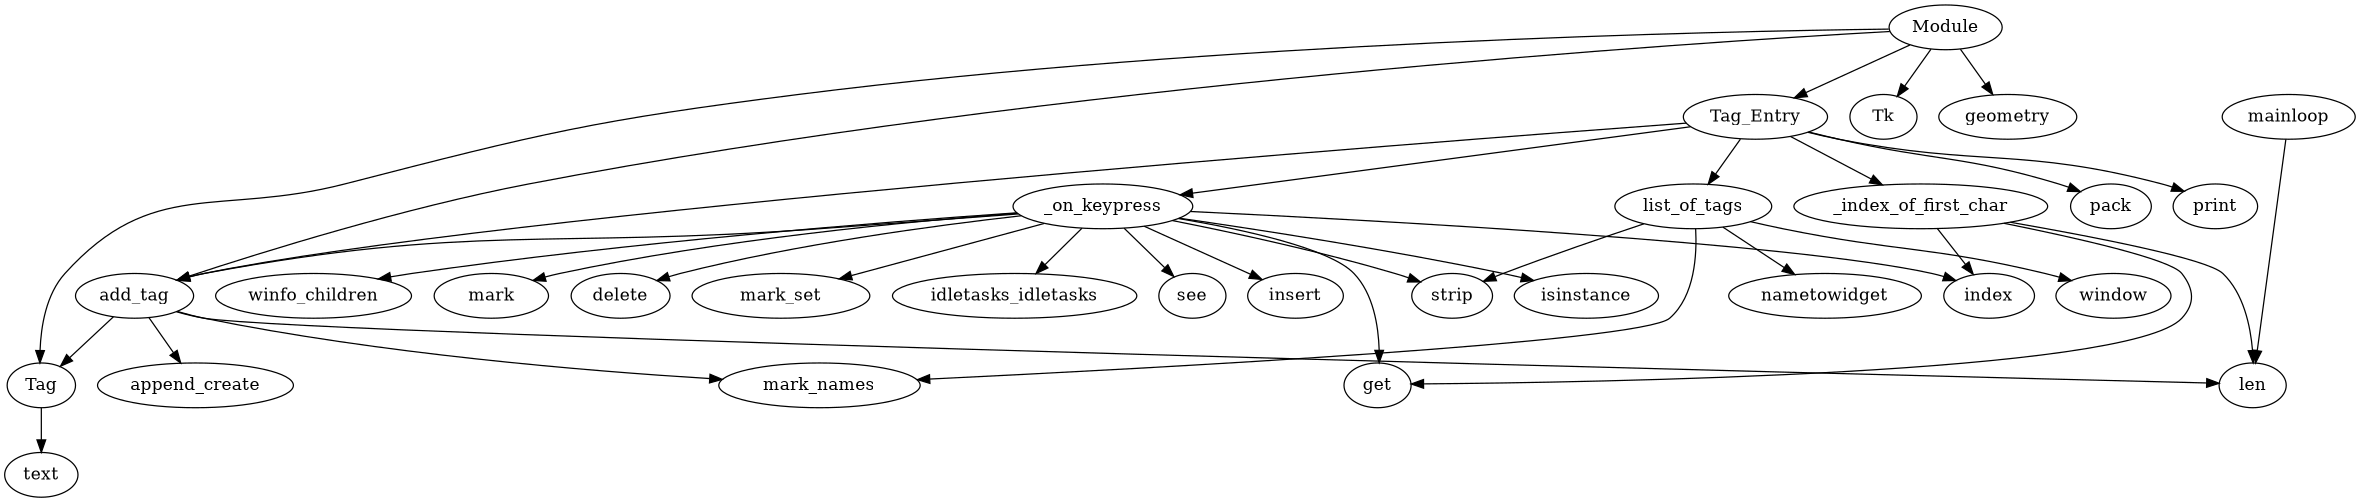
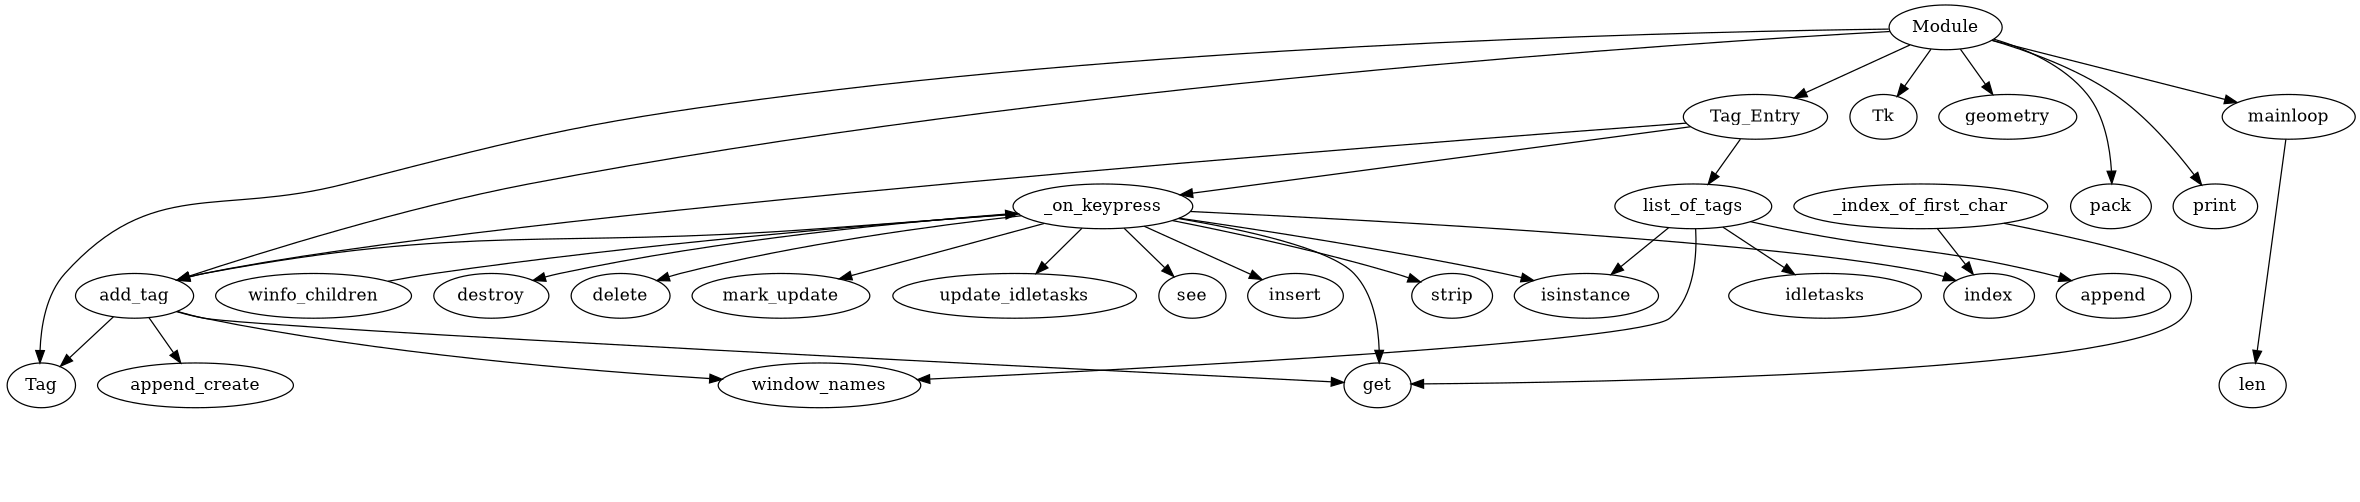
edge "Module" -> "mainloop": added
edge "Tag_Entry" -> "print": now "Module" -> "print"
edge "Tag_Entry" -> "_index_of_first_char": removed
edge "Tag_Entry" -> "pack": now "Module" -> "pack"
edge "_on_keypress" -> "winfo_children": reversed
edge "list_of_tags" -> "strip": now "list_of_tags" -> "isinstance"
edge "_index_of_first_char" -> "len": removed
node "mark": label "mark" -> "destroy"
node "mark_set": label "mark_set" -> "mark_update"
node "idletasks_idletasks": label "idletasks_idletasks" -> "update_idletasks"
node "nametowidget": label "nametowidget" -> "idletasks"
node "window": label "window" -> "append"
edge "add_tag" -> "len": now "add_tag" -> "get"
node "mark_names": label "mark_names" -> "window_names"
node "text": removed
